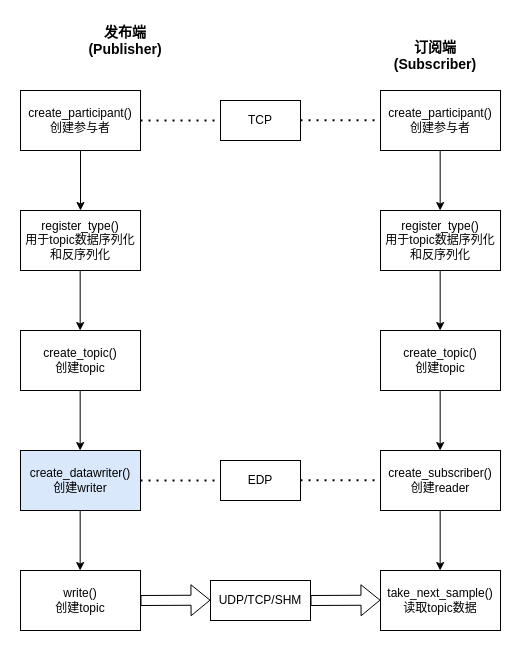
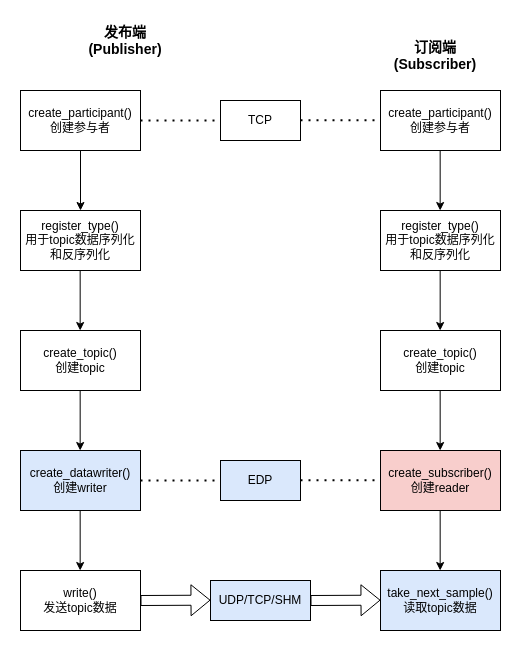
node "EDP": fillcolor #ffffff -> #dae8fc
node "create_subscriber() 创建reader": fillcolor #ffffff -> #f8cecc
node "write() 创建topic": label "write() 创建topic" -> "write() 发送topic数据"
node "UDP/TCP/SHM": fillcolor #ffffff -> #dae8fc
node "take_next_sample() 读取topic数据": fillcolor #ffffff -> #dae8fc
